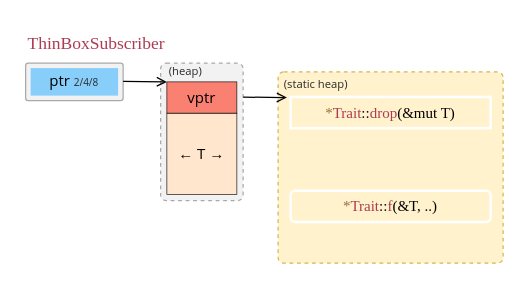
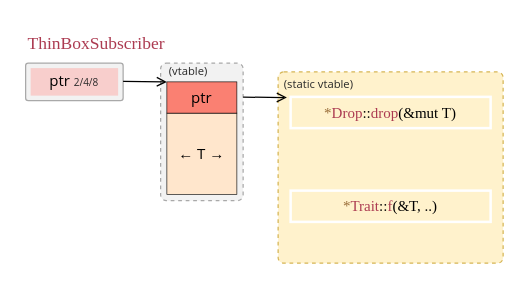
node "(heap)": label "(heap)" -> "(vtable)"
node "ptr 2/4/8": fillcolor #87cefa -> #f8cecc
node "(static heap)": label "(static heap)" -> "(static vtable)"
node "vptr": label "vptr" -> "ptr"
node "*Trait::drop(&mut T)": label "*Trait::drop(&mut T)" -> "*Drop::drop(&mut T)"
node "*Trait::f(&T, ..)": shape rounded rectangle -> rectangle
